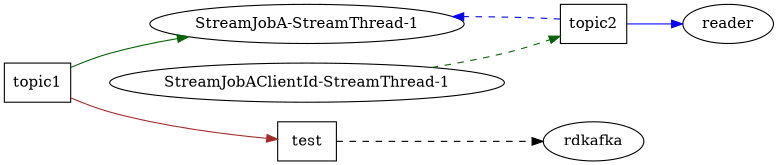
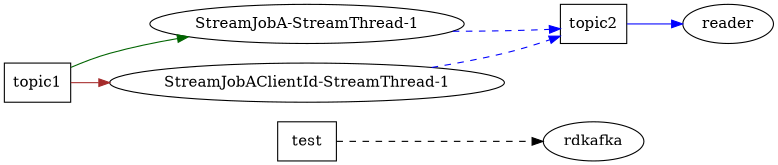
edge "topic2" -> "StreamJobA-StreamThread-1": reversed
edge "StreamJobAClientId-StreamThread-1" -> "topic2": color darkgreen -> blue
edge "topic1" -> "test": now "topic1" -> "StreamJobAClientId-StreamThread-1"
